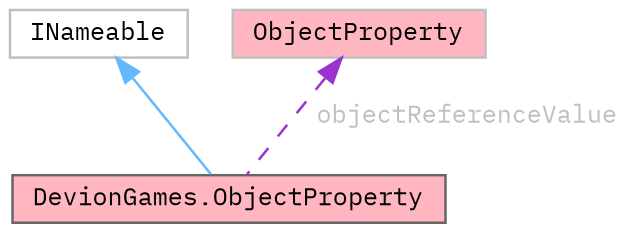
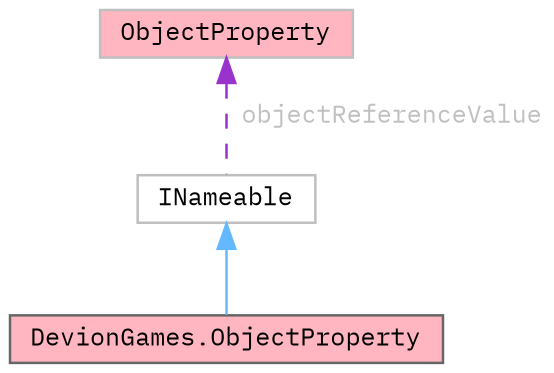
edge "DevionGames.ObjectProperty" -> "ObjectProperty": now "INameable" -> "ObjectProperty"
